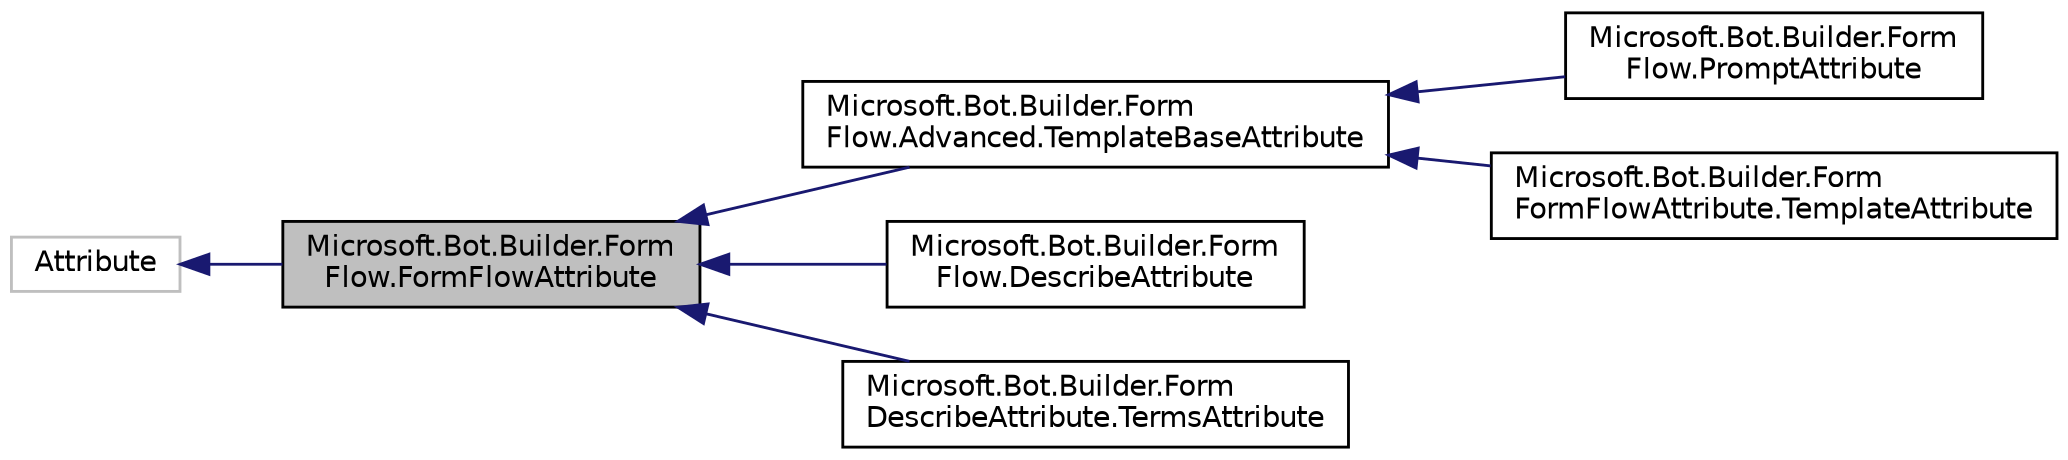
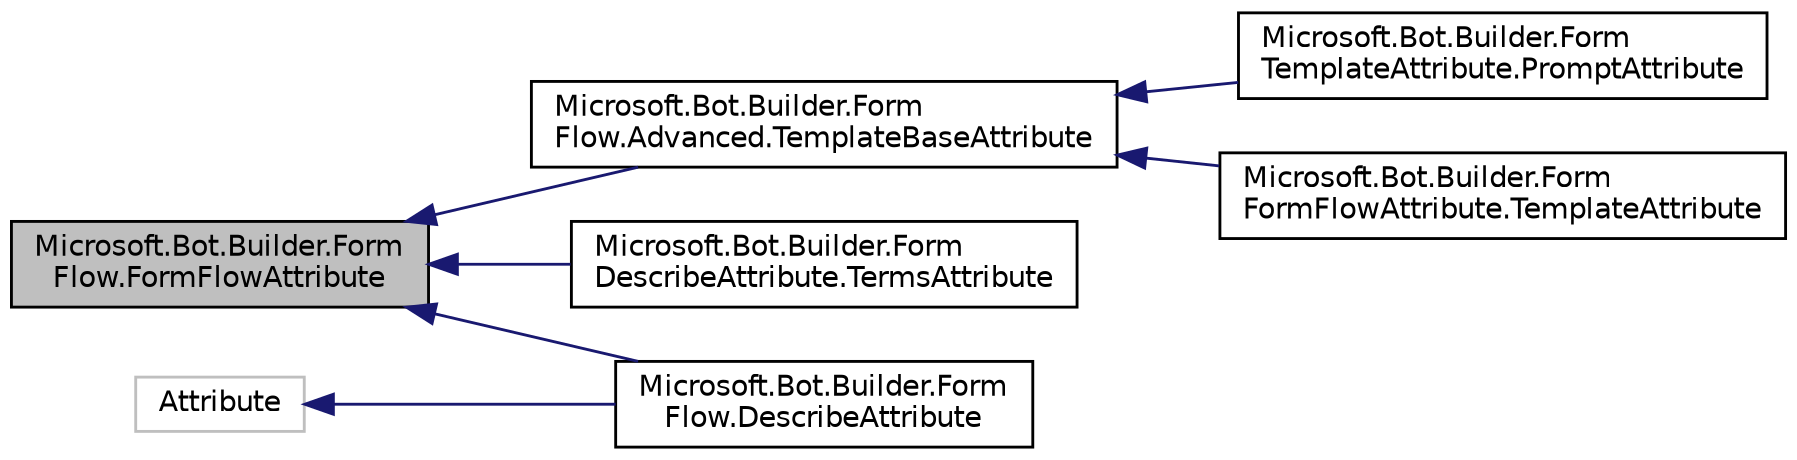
node "Microsoft.Bot.Builder.Form Flow.PromptAttribute": label "Microsoft.Bot.Builder.Form Flow.PromptAttribute" -> "Microsoft.Bot.Builder.Form TemplateAttribute.PromptAttribute"
edge "Microsoft.Bot.Builder.Form Flow.FormFlowAttribute" -> "Attribute": now "Microsoft.Bot.Builder.Form Flow.DescribeAttribute" -> "Attribute"
